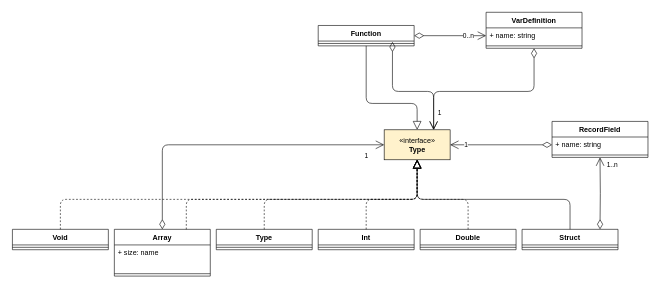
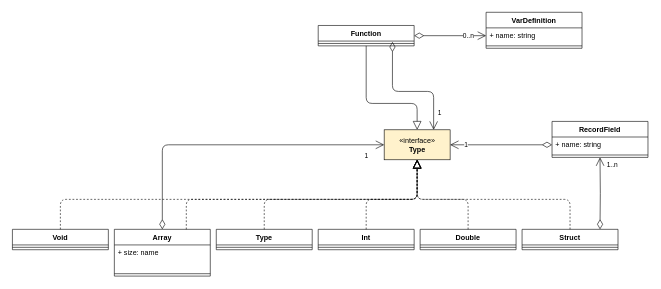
edge "VarDefinition" -- "«interface» Type": removed
edge "Struct" -> "«interface» Type": style solid -> dashed
